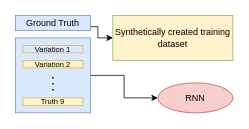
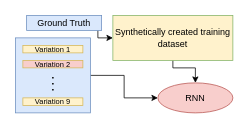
node "Ground Truth": moved (53, 23) -> (64, 23)
node "Variation 1": fillcolor #dae8fc -> #fff2cc
node "Variation 2": fillcolor #fff2cc -> #f8cecc
edge "Synthetically created training dataset" -> "RNN": added
node "Truth 9": label "Truth 9" -> "Variation 9"
